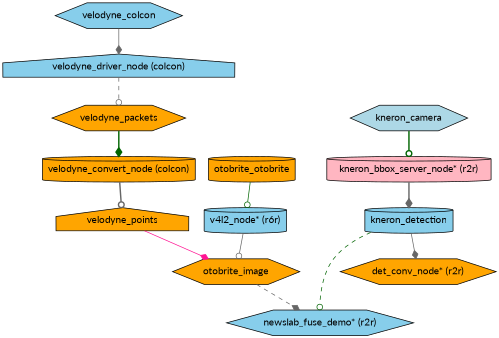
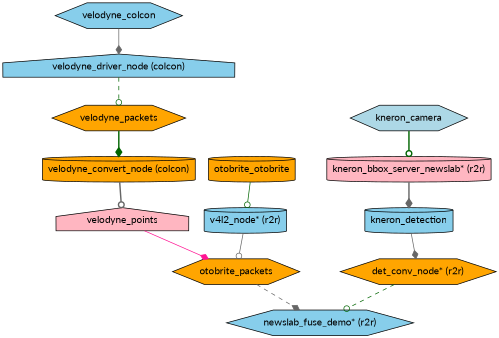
edge "velodyne_driver_node (colcon)" -> "velodyne_packets": color gray40 -> darkgreen
node "kneron_bbox_server_node* (r2r)": label "kneron_bbox_server_node* (r2r)" -> "kneron_bbox_server_newslab* (r2r)"
node "velodyne_points": fillcolor orange -> lightpink
node "v4l2_node* (r6r)": label "v4l2_node* (r6r)" -> "v4l2_node* (r2r)"
edge "kneron_detection" -> "newslab_fuse_demo* (r2r)": now "det_conv_node* (r2r)" -> "newslab_fuse_demo* (r2r)"
node "otobrite_image": label "otobrite_image" -> "otobrite_packets"
